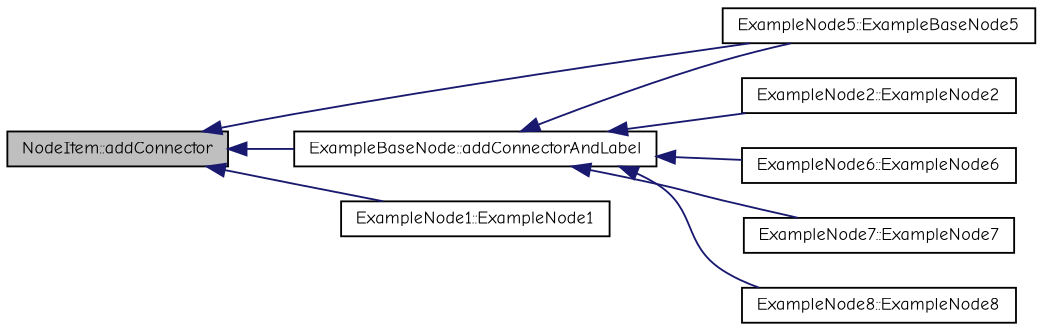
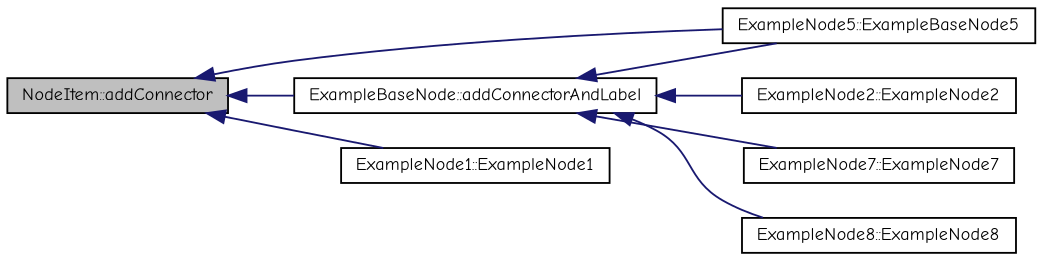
node "ExampleNode6::ExampleNode6": removed
